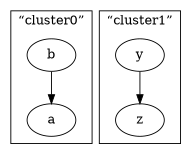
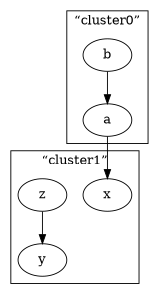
edge "y" -> "z": reversed
node "x": added
